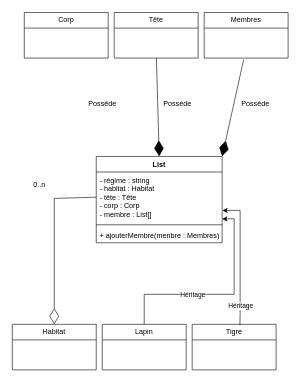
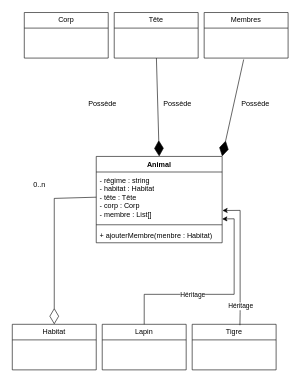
node "List": label "List" -> "Animal"
node "+ ajouterMembre(menbre : Membres)": label "+ ajouterMembre(menbre : Membres)" -> "+ ajouterMembre(menbre : Habitat)"
